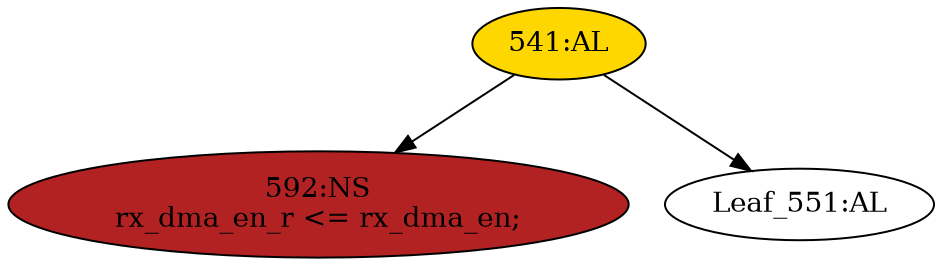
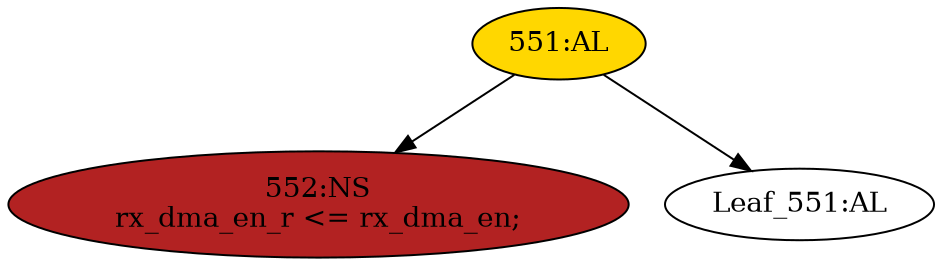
node "541:AL": label "541:AL" -> "551:AL"
node "592:NS rx_dma_en_r <= rx_dma_en;": label "592:NS rx_dma_en_r <= rx_dma_en;" -> "552:NS rx_dma_en_r <= rx_dma_en;"
